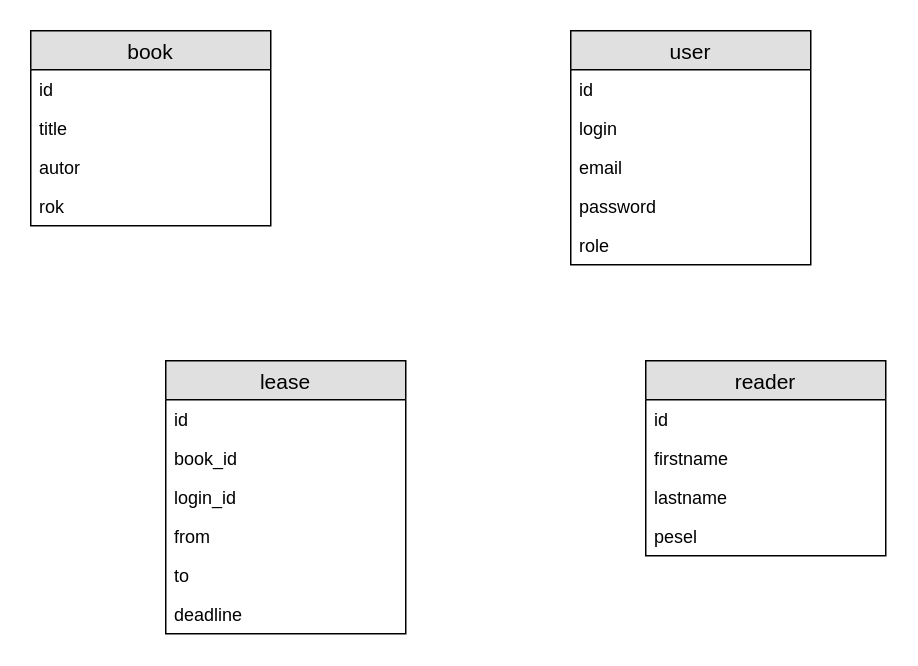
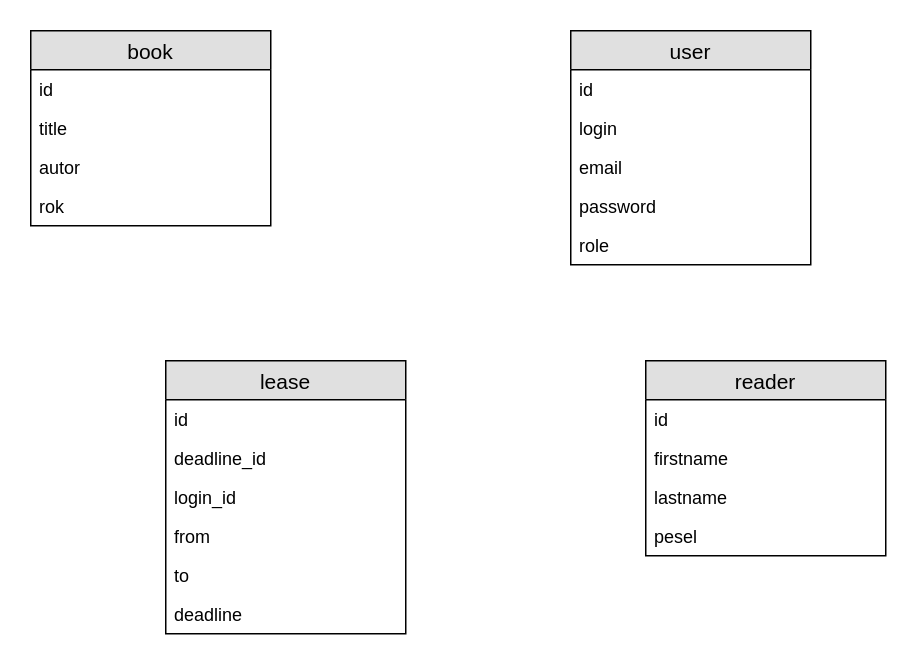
node "book_id": label "book_id" -> "deadline_id"
